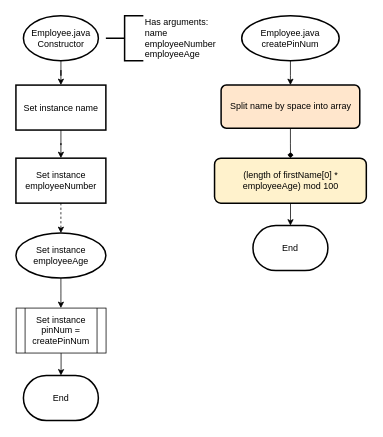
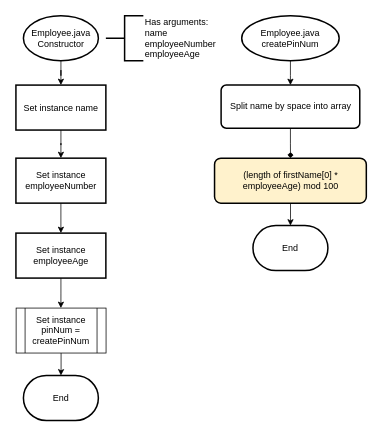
node "Split name by space into array": fillcolor #ffe6cc -> #ffffff
edge "Set instance employeeNumber" -> "Set instance employeeAge": style dashed -> solid
node "Set instance employeeAge": shape ellipse -> rectangle
